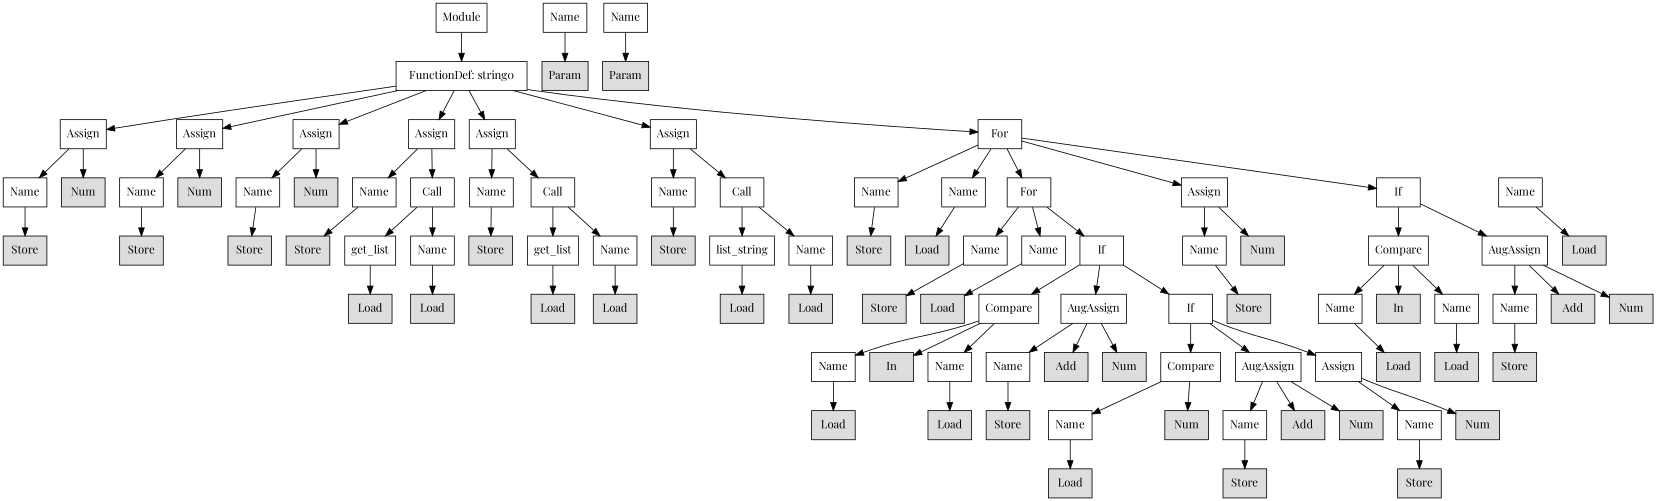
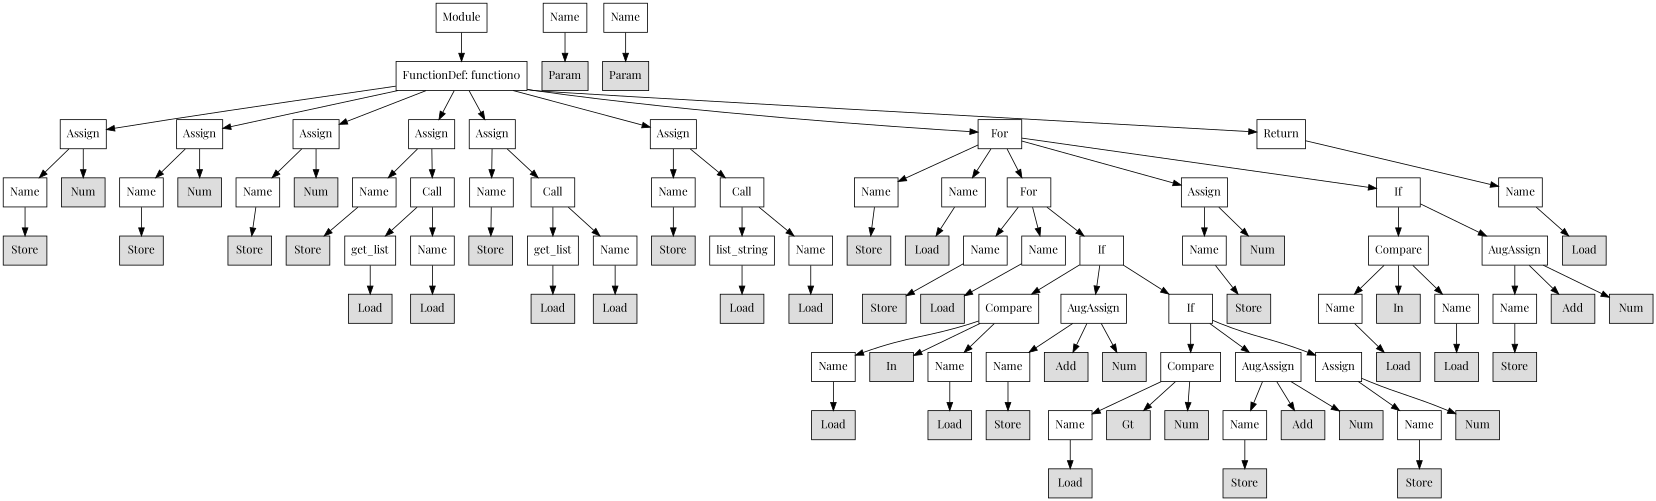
node "FunctionDef: string0": label "FunctionDef: string0" -> "FunctionDef: function0"
node "Return": added
node "Gt": added
